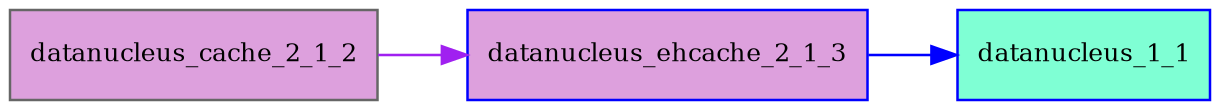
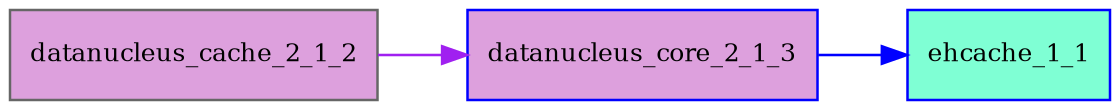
node "datanucleus_ehcache_2_1_3": label "datanucleus_ehcache_2_1_3" -> "datanucleus_core_2_1_3"
node "datanucleus_1_1": label "datanucleus_1_1" -> "ehcache_1_1"
